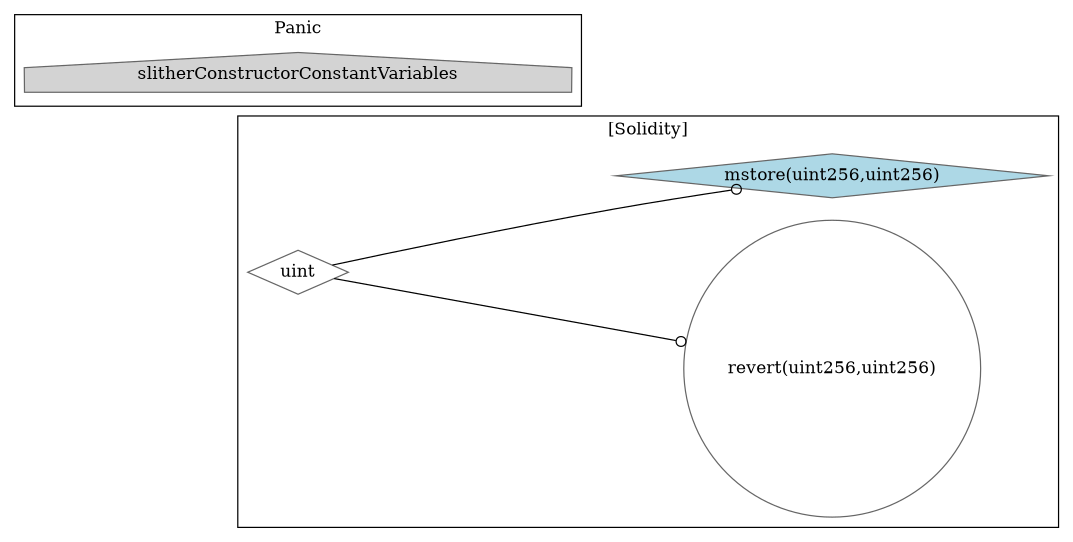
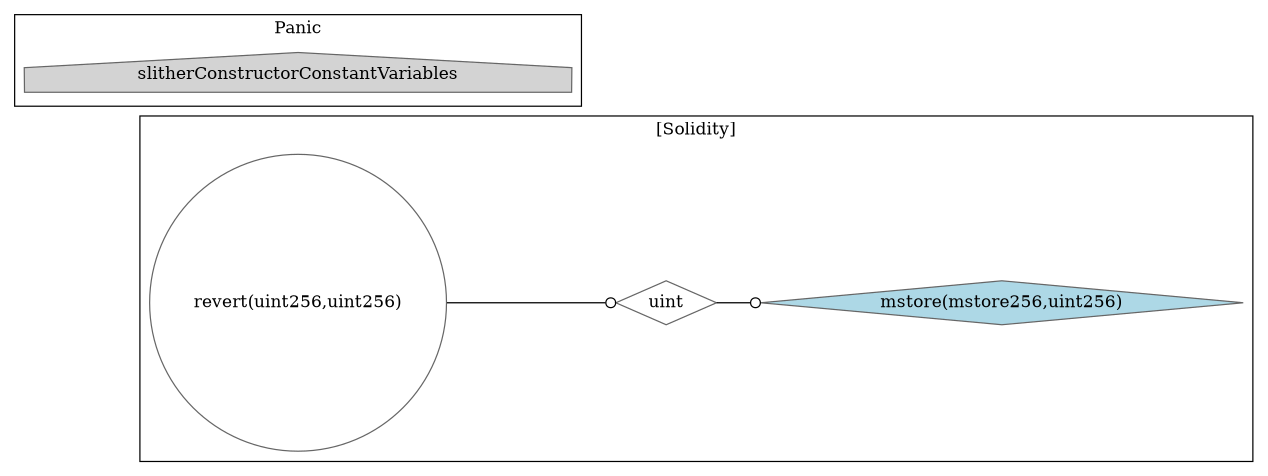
node "mstore(uint256,uint256)": label "mstore(uint256,uint256)" -> "mstore(mstore256,uint256)"
edge "uint" -> "revert(uint256,uint256)": reversed
